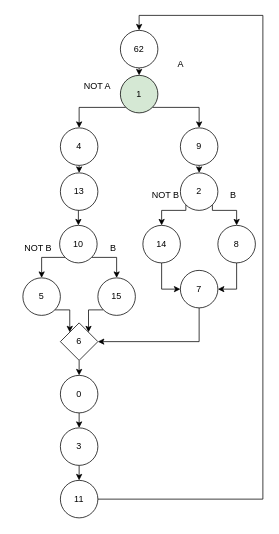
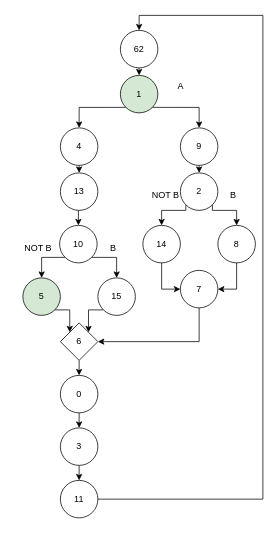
node "A": moved (180, 64) -> (180, 87)
node "NOT A": removed
node "5": fillcolor #ffffff -> #d5e8d4
